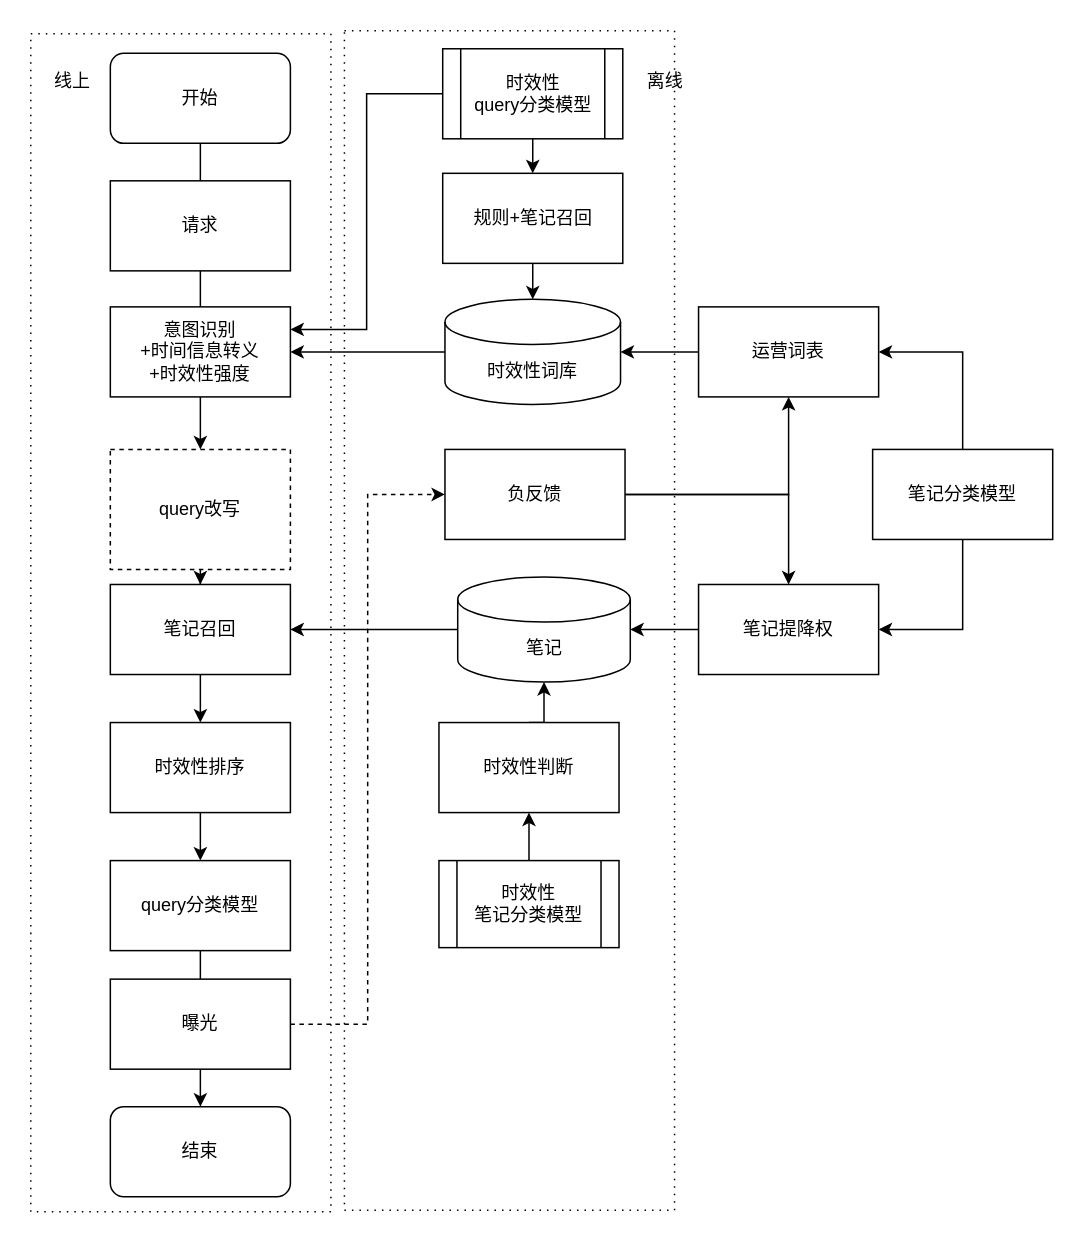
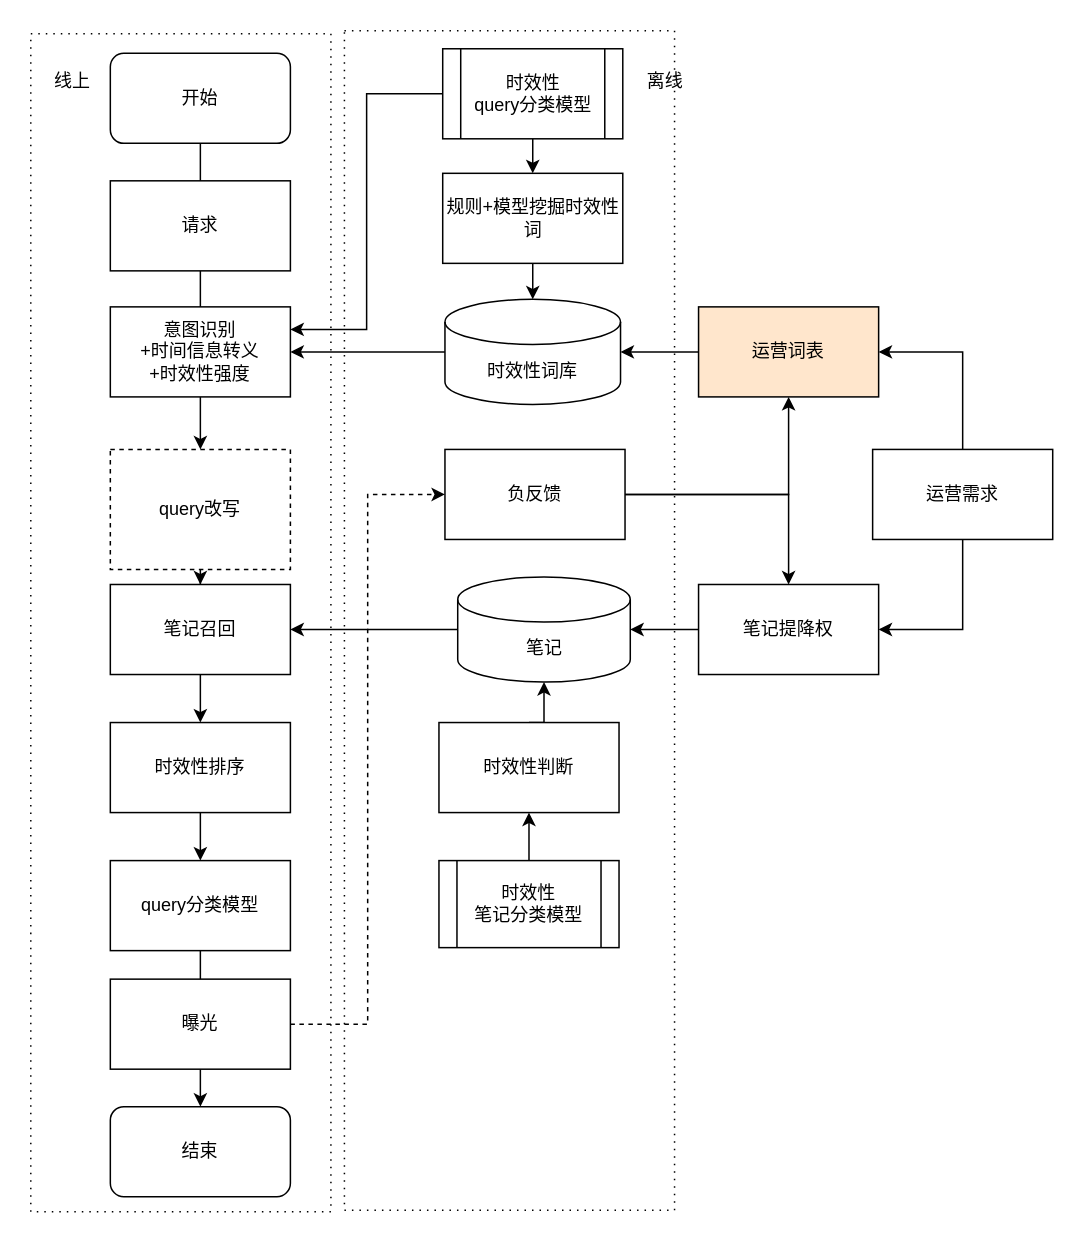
node "规则+笔记召回": label "规则+笔记召回" -> "规则+模型挖掘时效性词"
node "运营词表": fillcolor #ffffff -> #ffe6cc
node "笔记分类模型": label "笔记分类模型" -> "运营需求"
